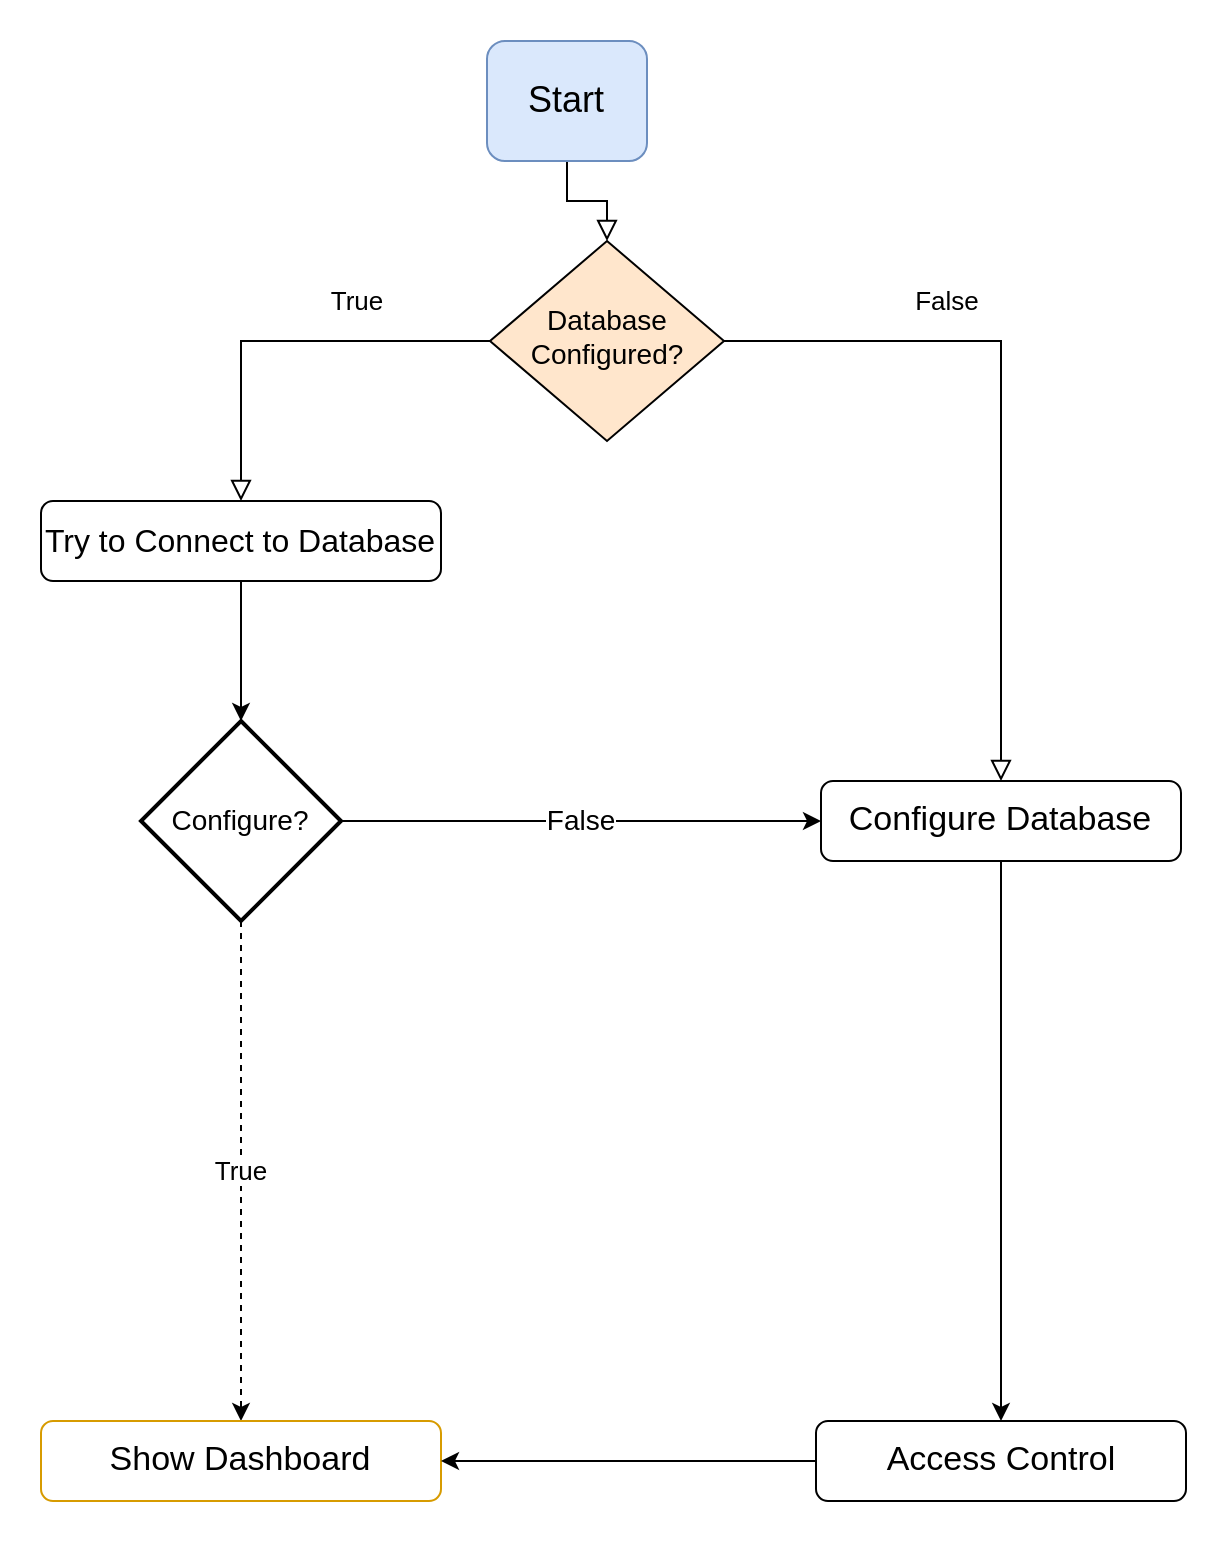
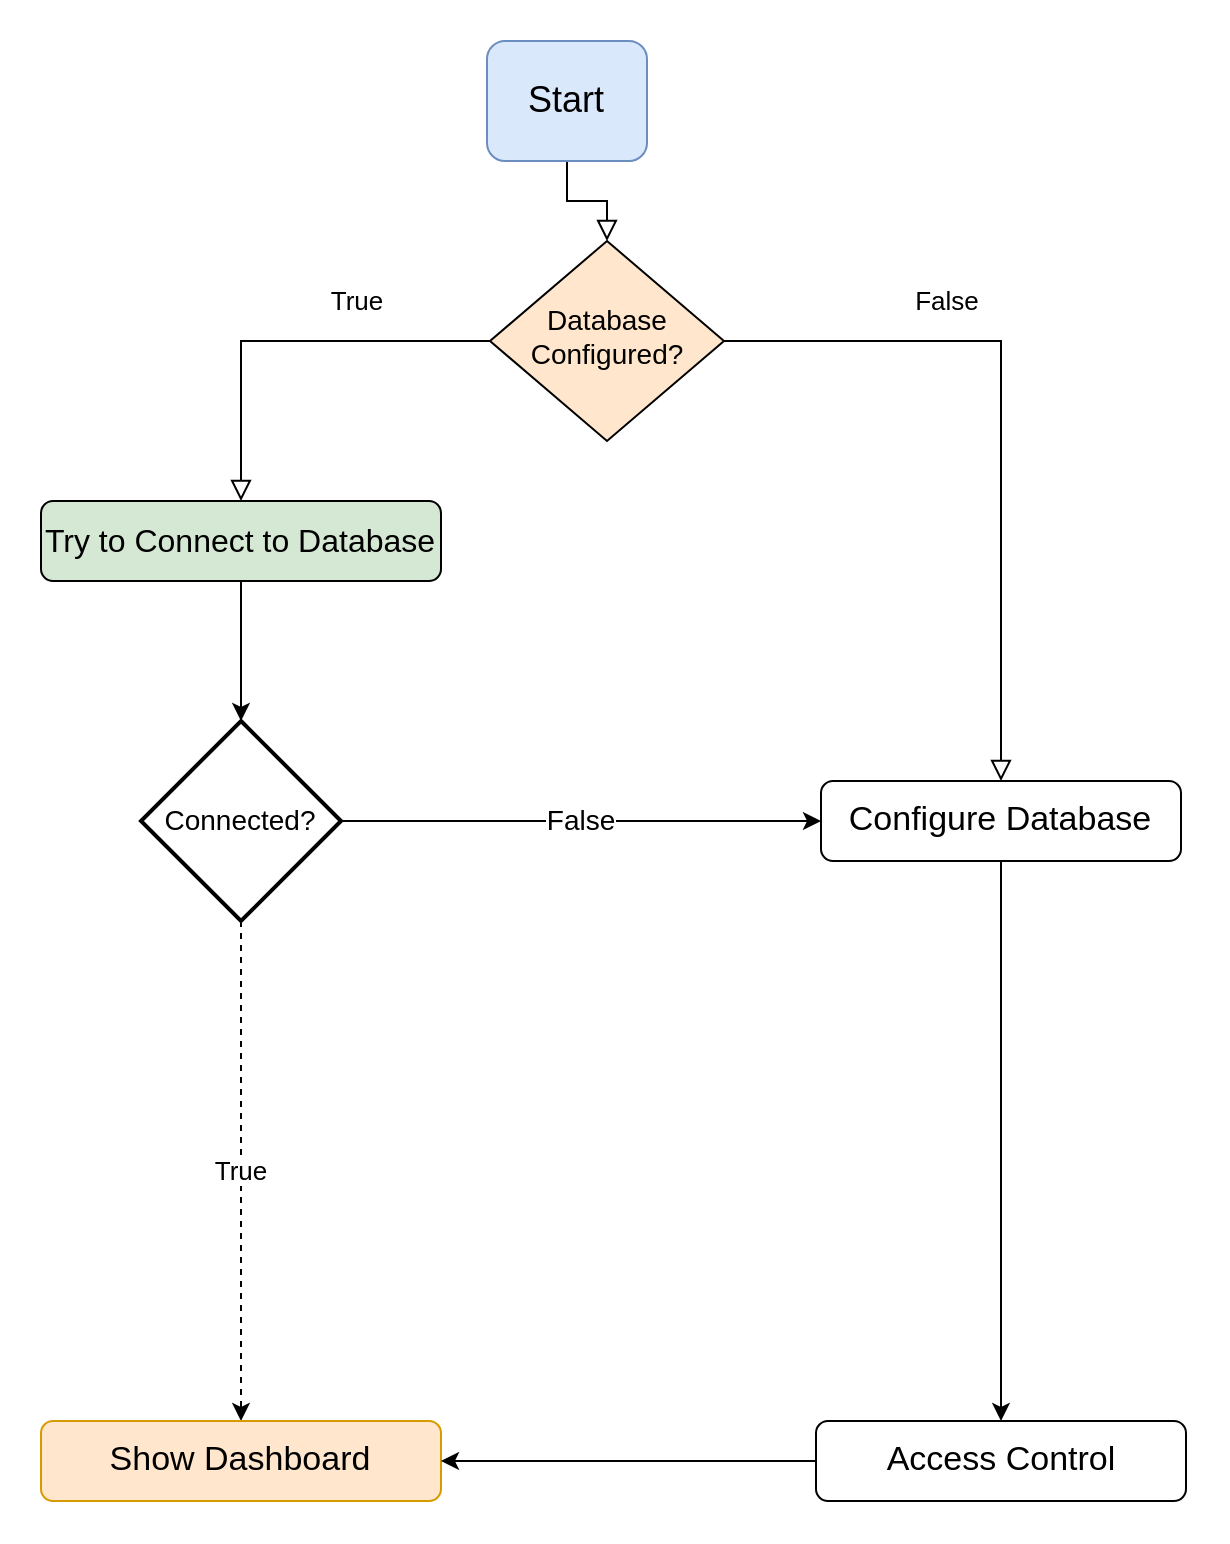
node "Try to Connect to Database": fillcolor #ffffff -> #d5e8d4
node "Configure?": label "Configure?" -> "Connected?"
node "Show Dashboard": fillcolor #ffffff -> #ffe6cc
